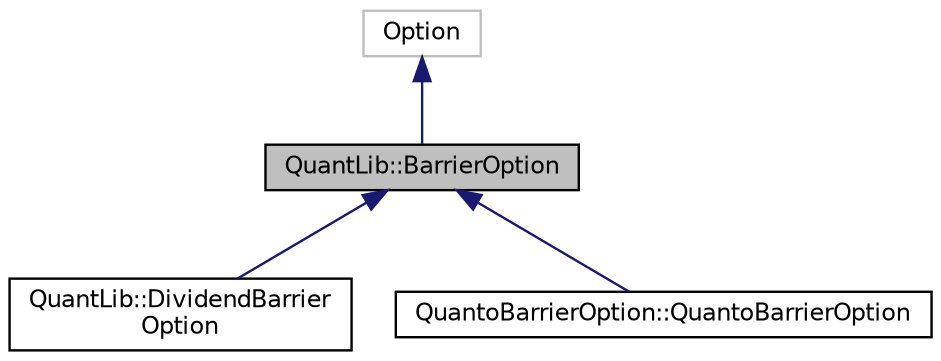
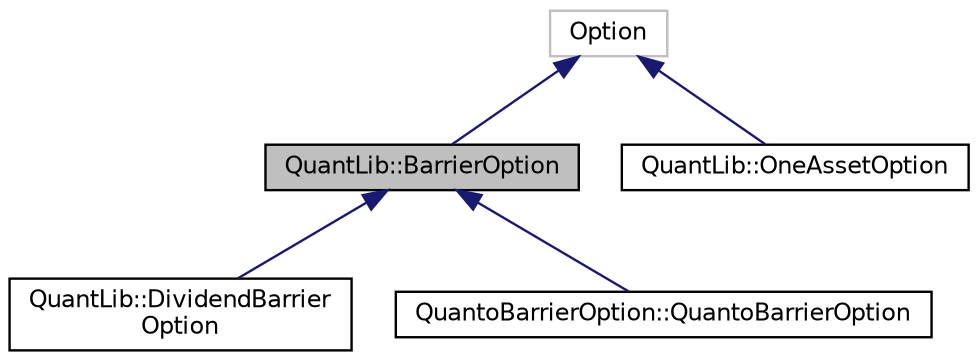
node "QuantLib::OneAssetOption": added
